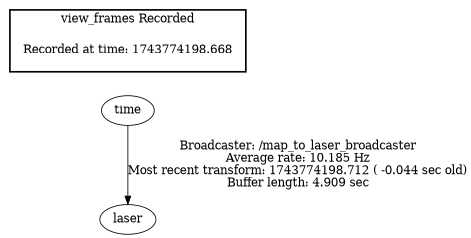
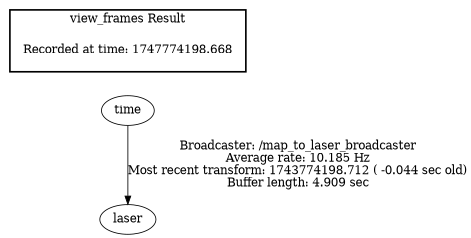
cluster "view_frames Recorded": label "view_frames Recorded" -> "view_frames Result"
node "Recorded at time: 1743774198.668": label "Recorded at time: 1743774198.668" -> "Recorded at time: 1747774198.668"
